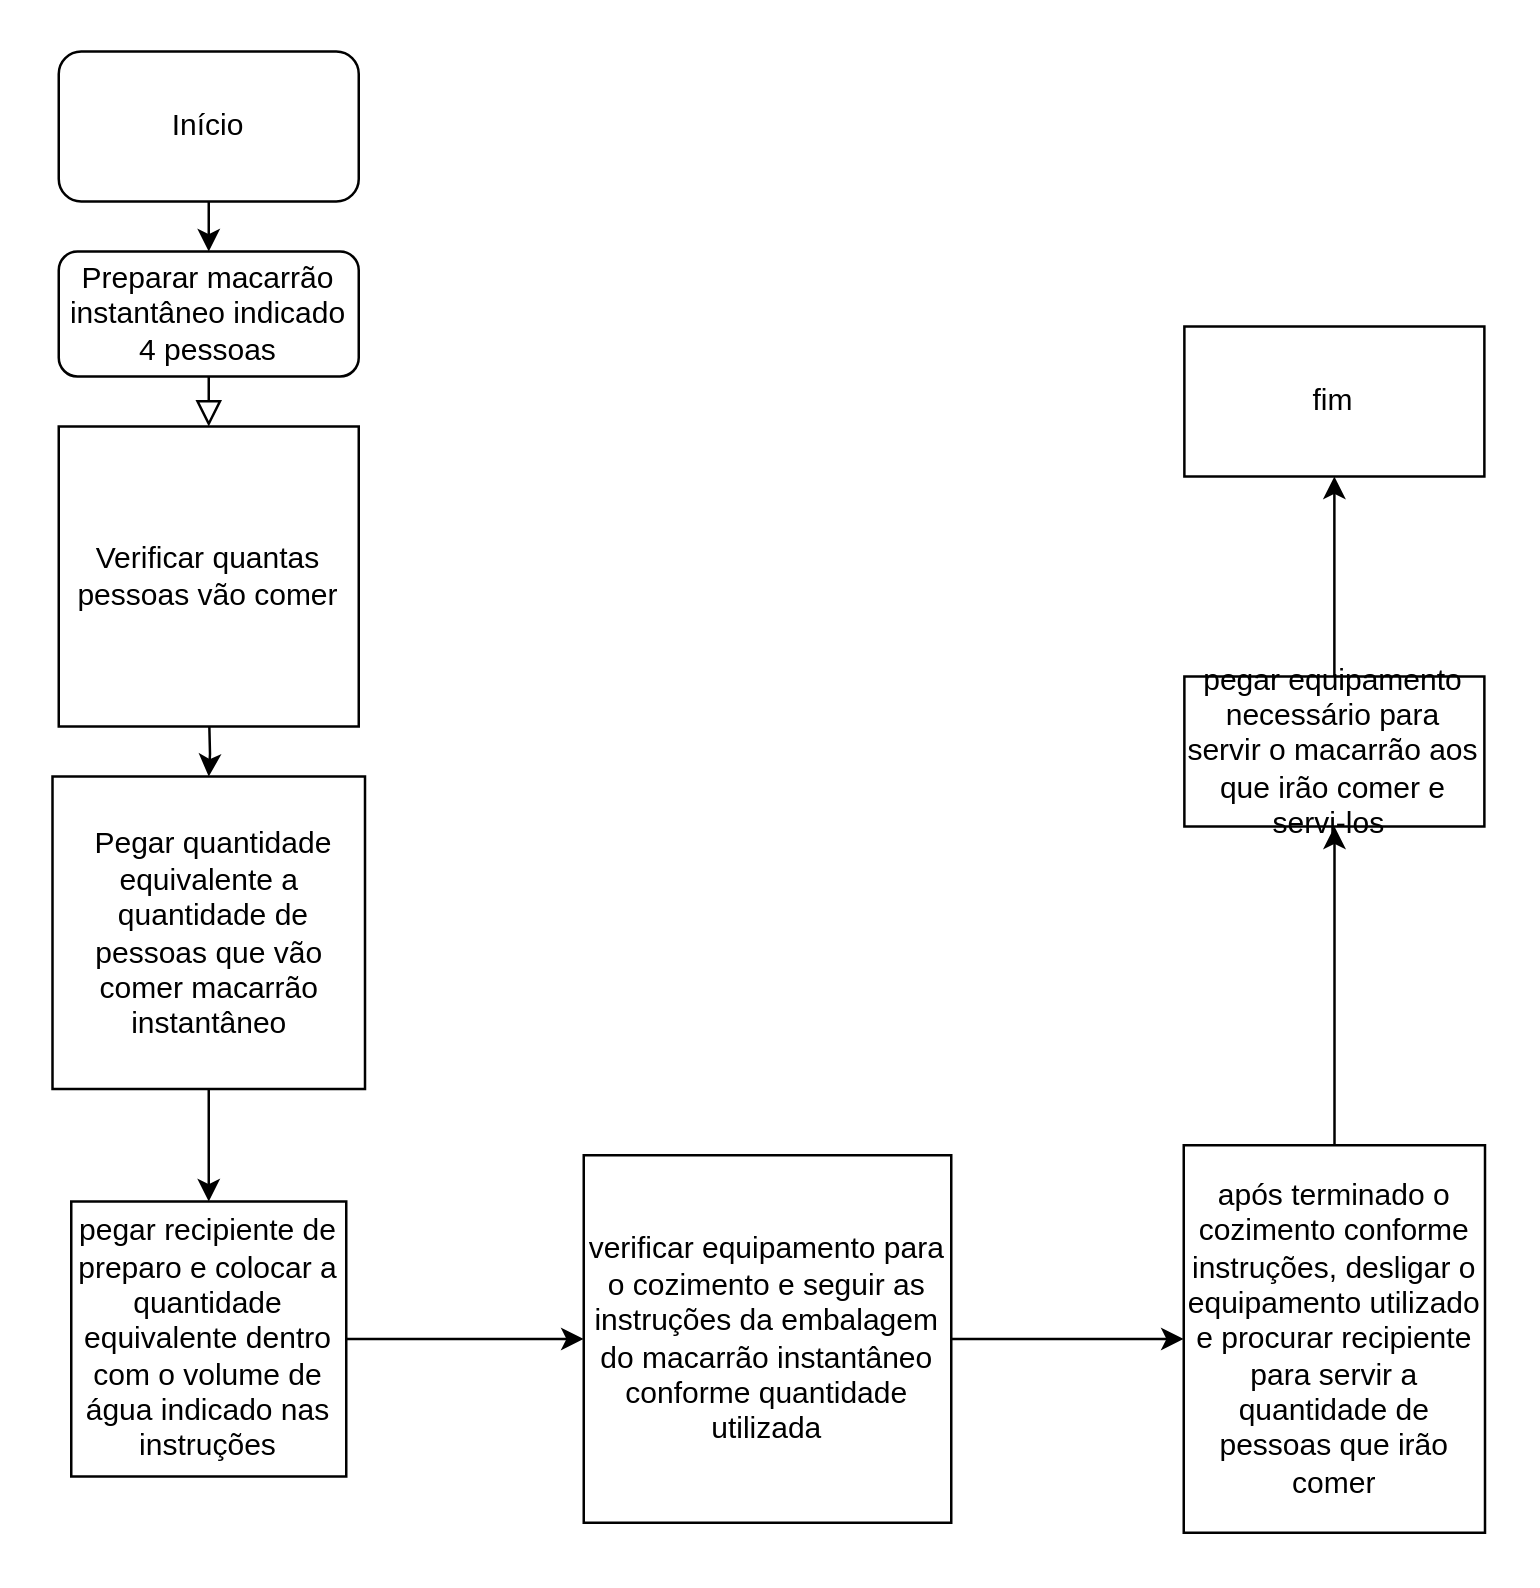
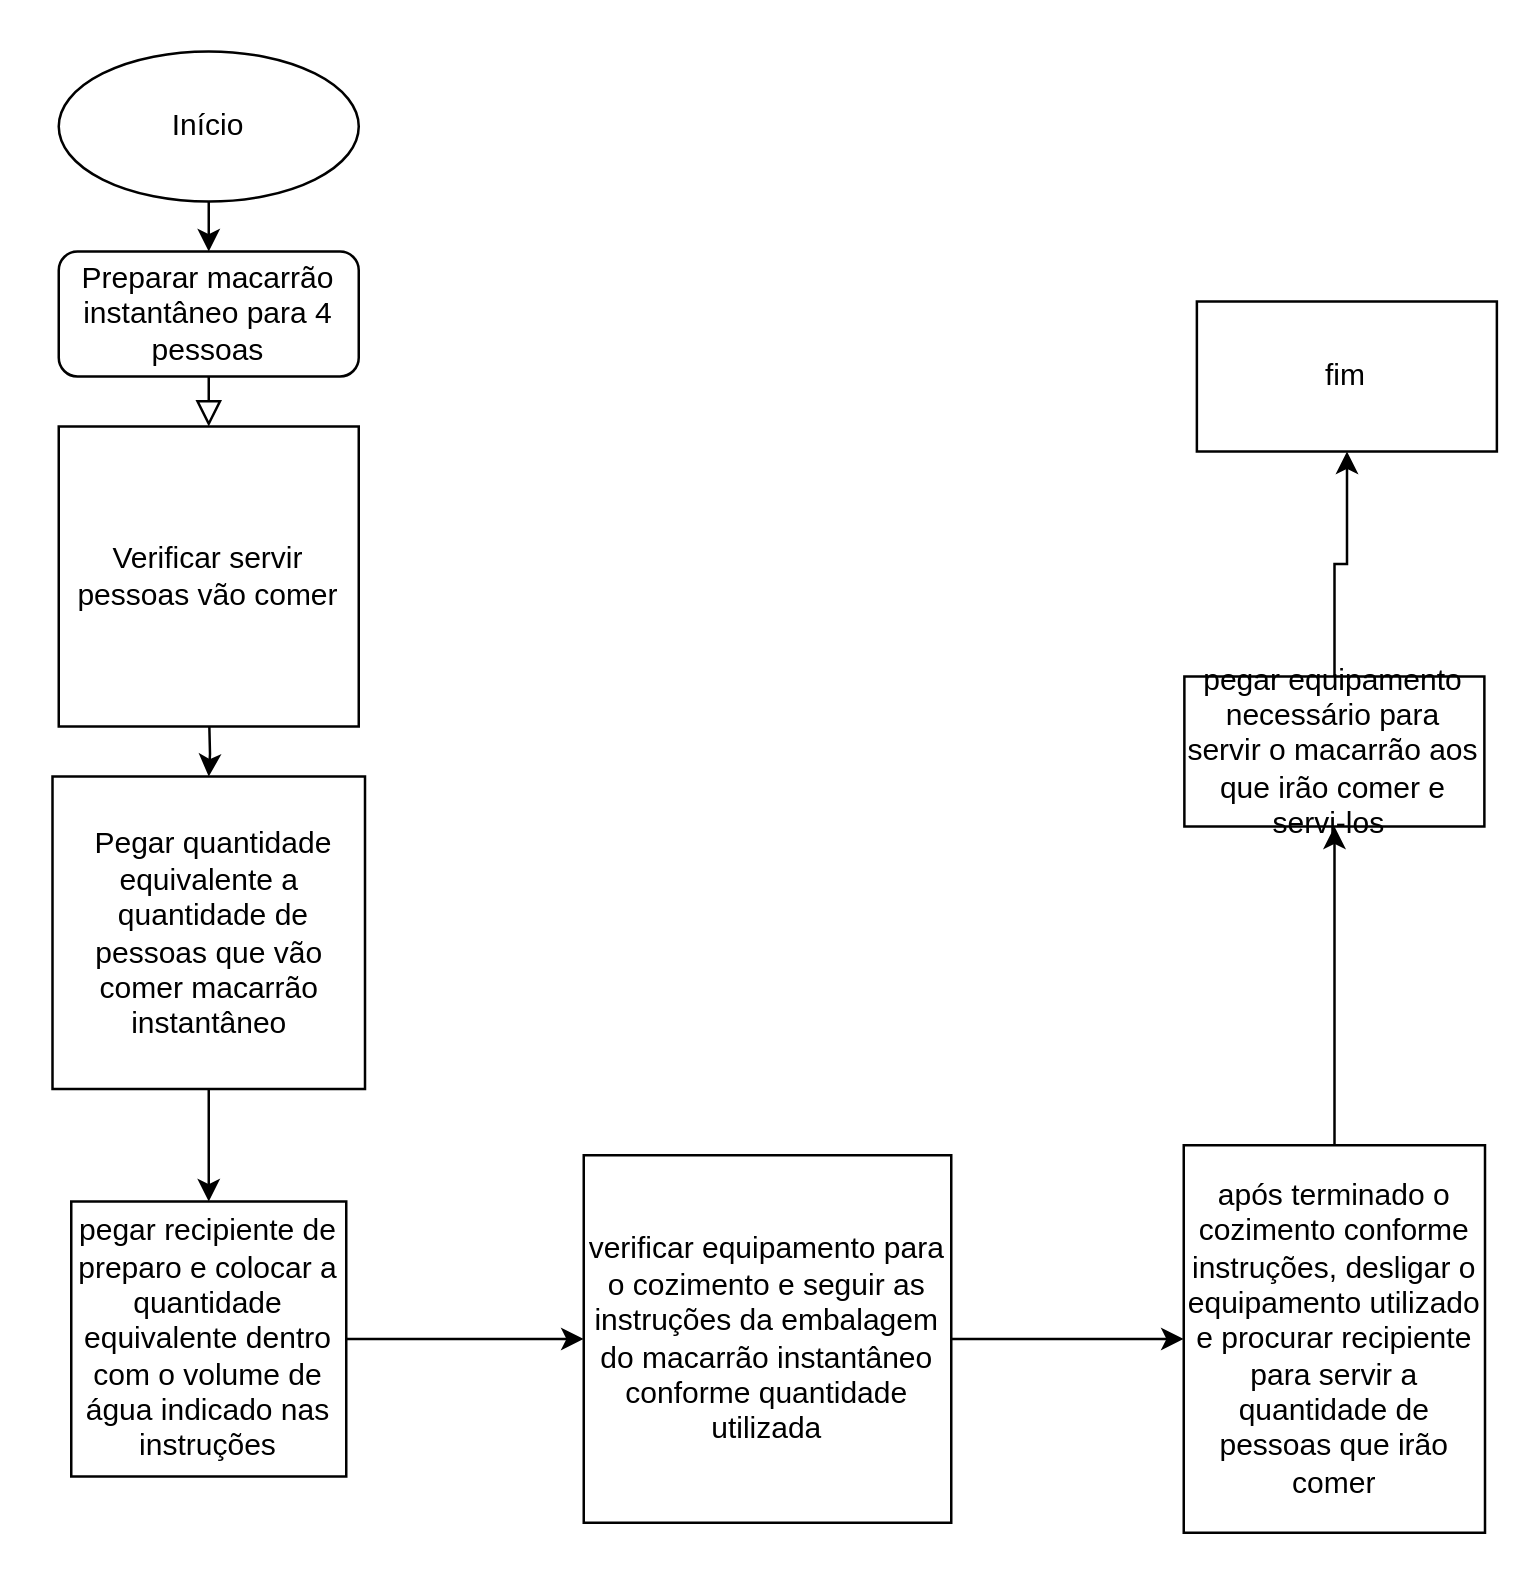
node "Início": shape rounded rectangle -> ellipse
node "Preparar macarrão instantâneo indicado 4 pessoas": label "Preparar macarrão instantâneo indicado 4 pessoas" -> "Preparar macarrão instantâneo para 4 pessoas"
node "fim": moved (1334, 401) -> (1347, 376)
node "Verificar quantas pessoas vão comer": label "Verificar quantas pessoas vão comer" -> "Verificar servir pessoas vão comer"
